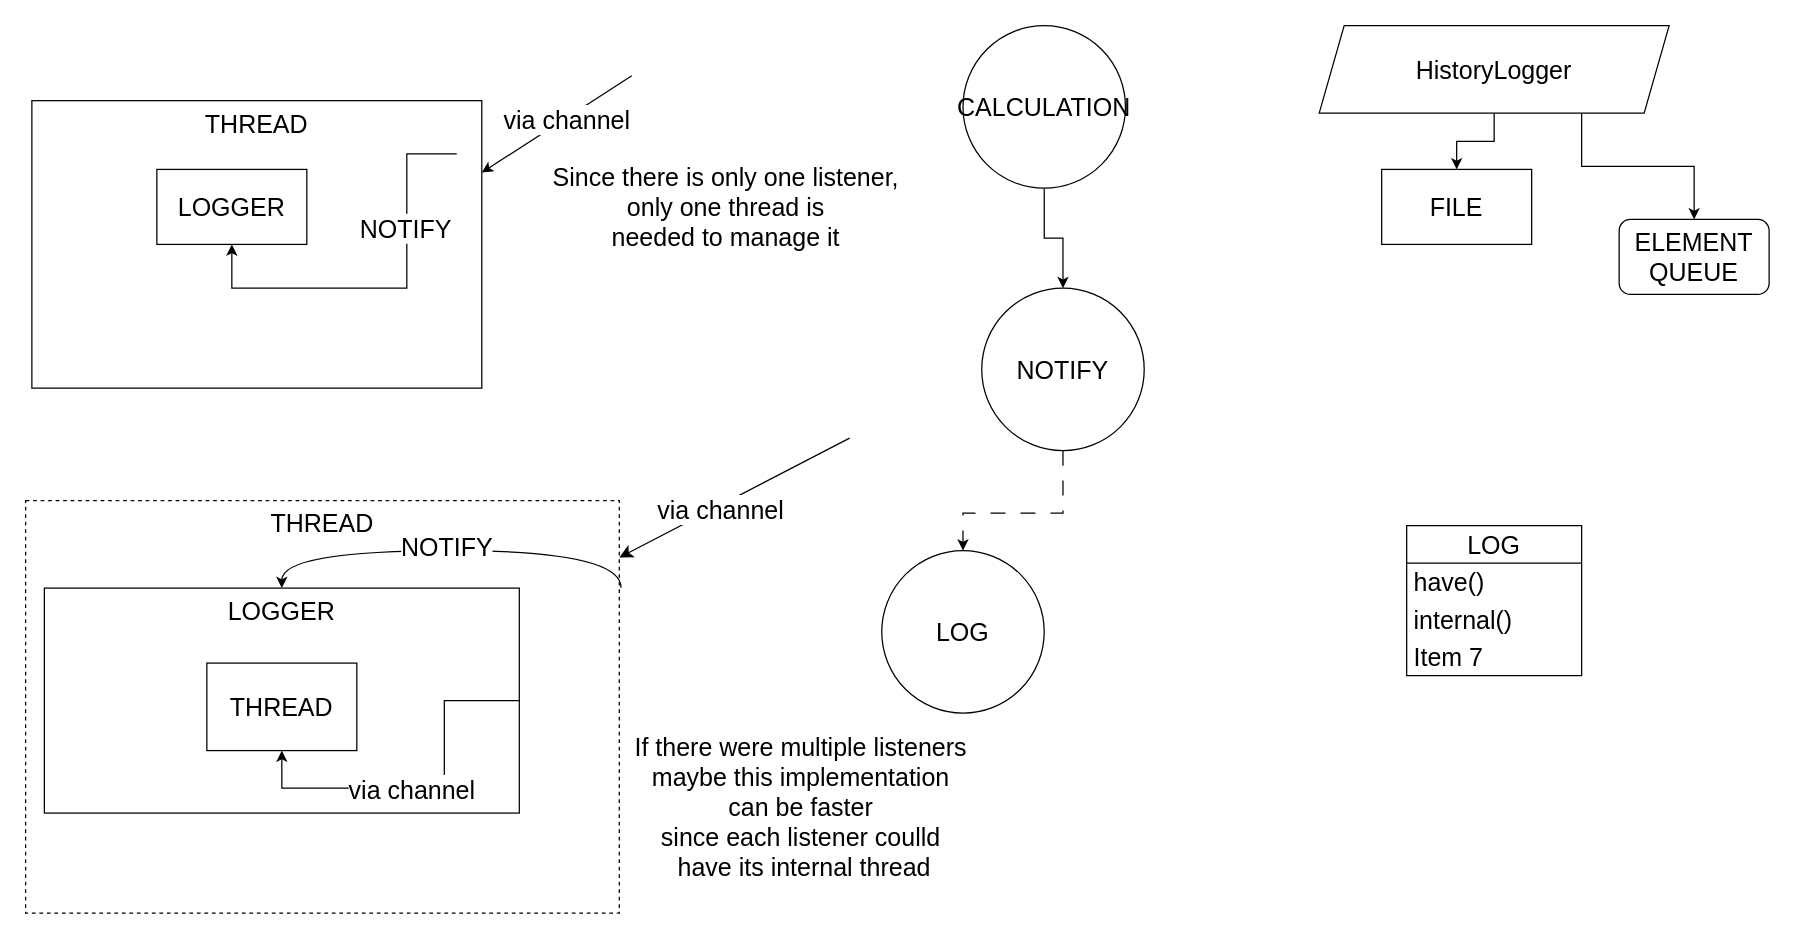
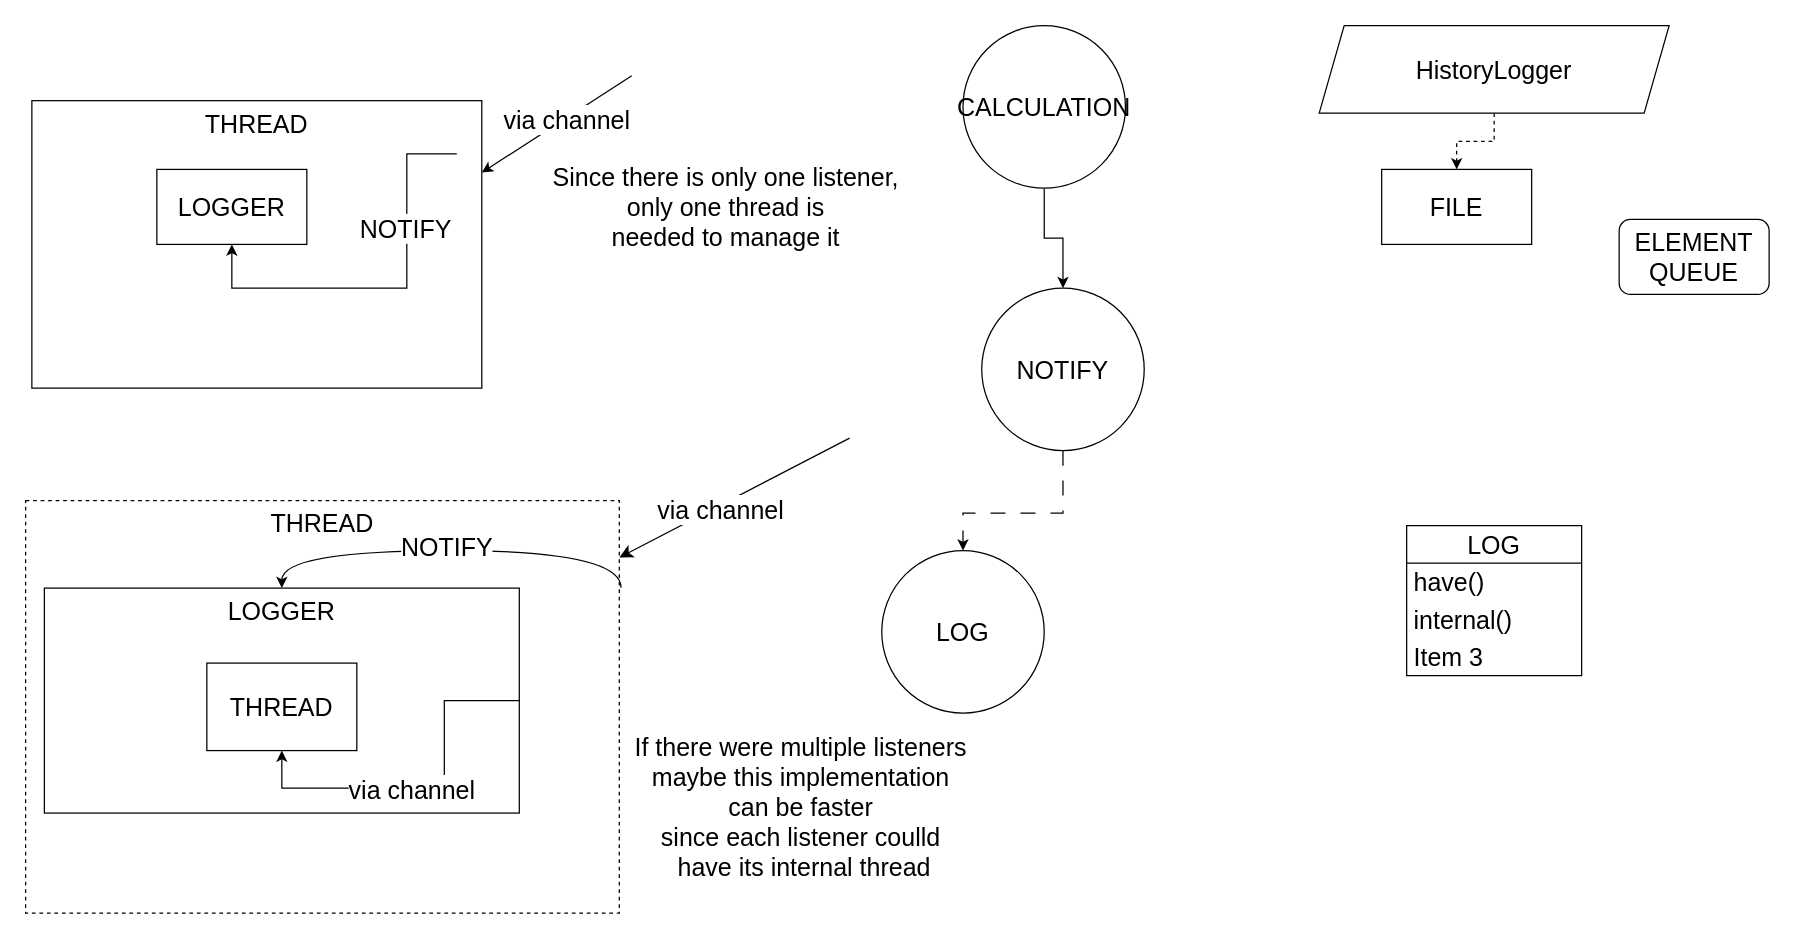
edge "HistoryLogger" -> "FILE": style solid -> dashed
edge "HistoryLogger" -> "ELEMENT QUEUE": removed
node "Item 7": label "Item 7" -> "Item 3"
